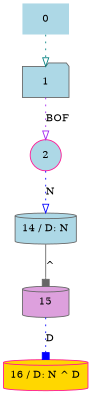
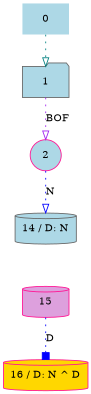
edge "14 / D: N" -> "15": removed, label "^"
node "15": color gray40 -> deeppink
